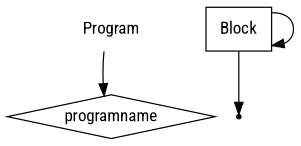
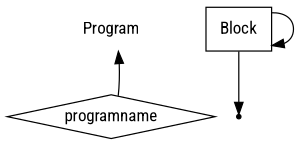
edge "Program" -> "programname": reversed
